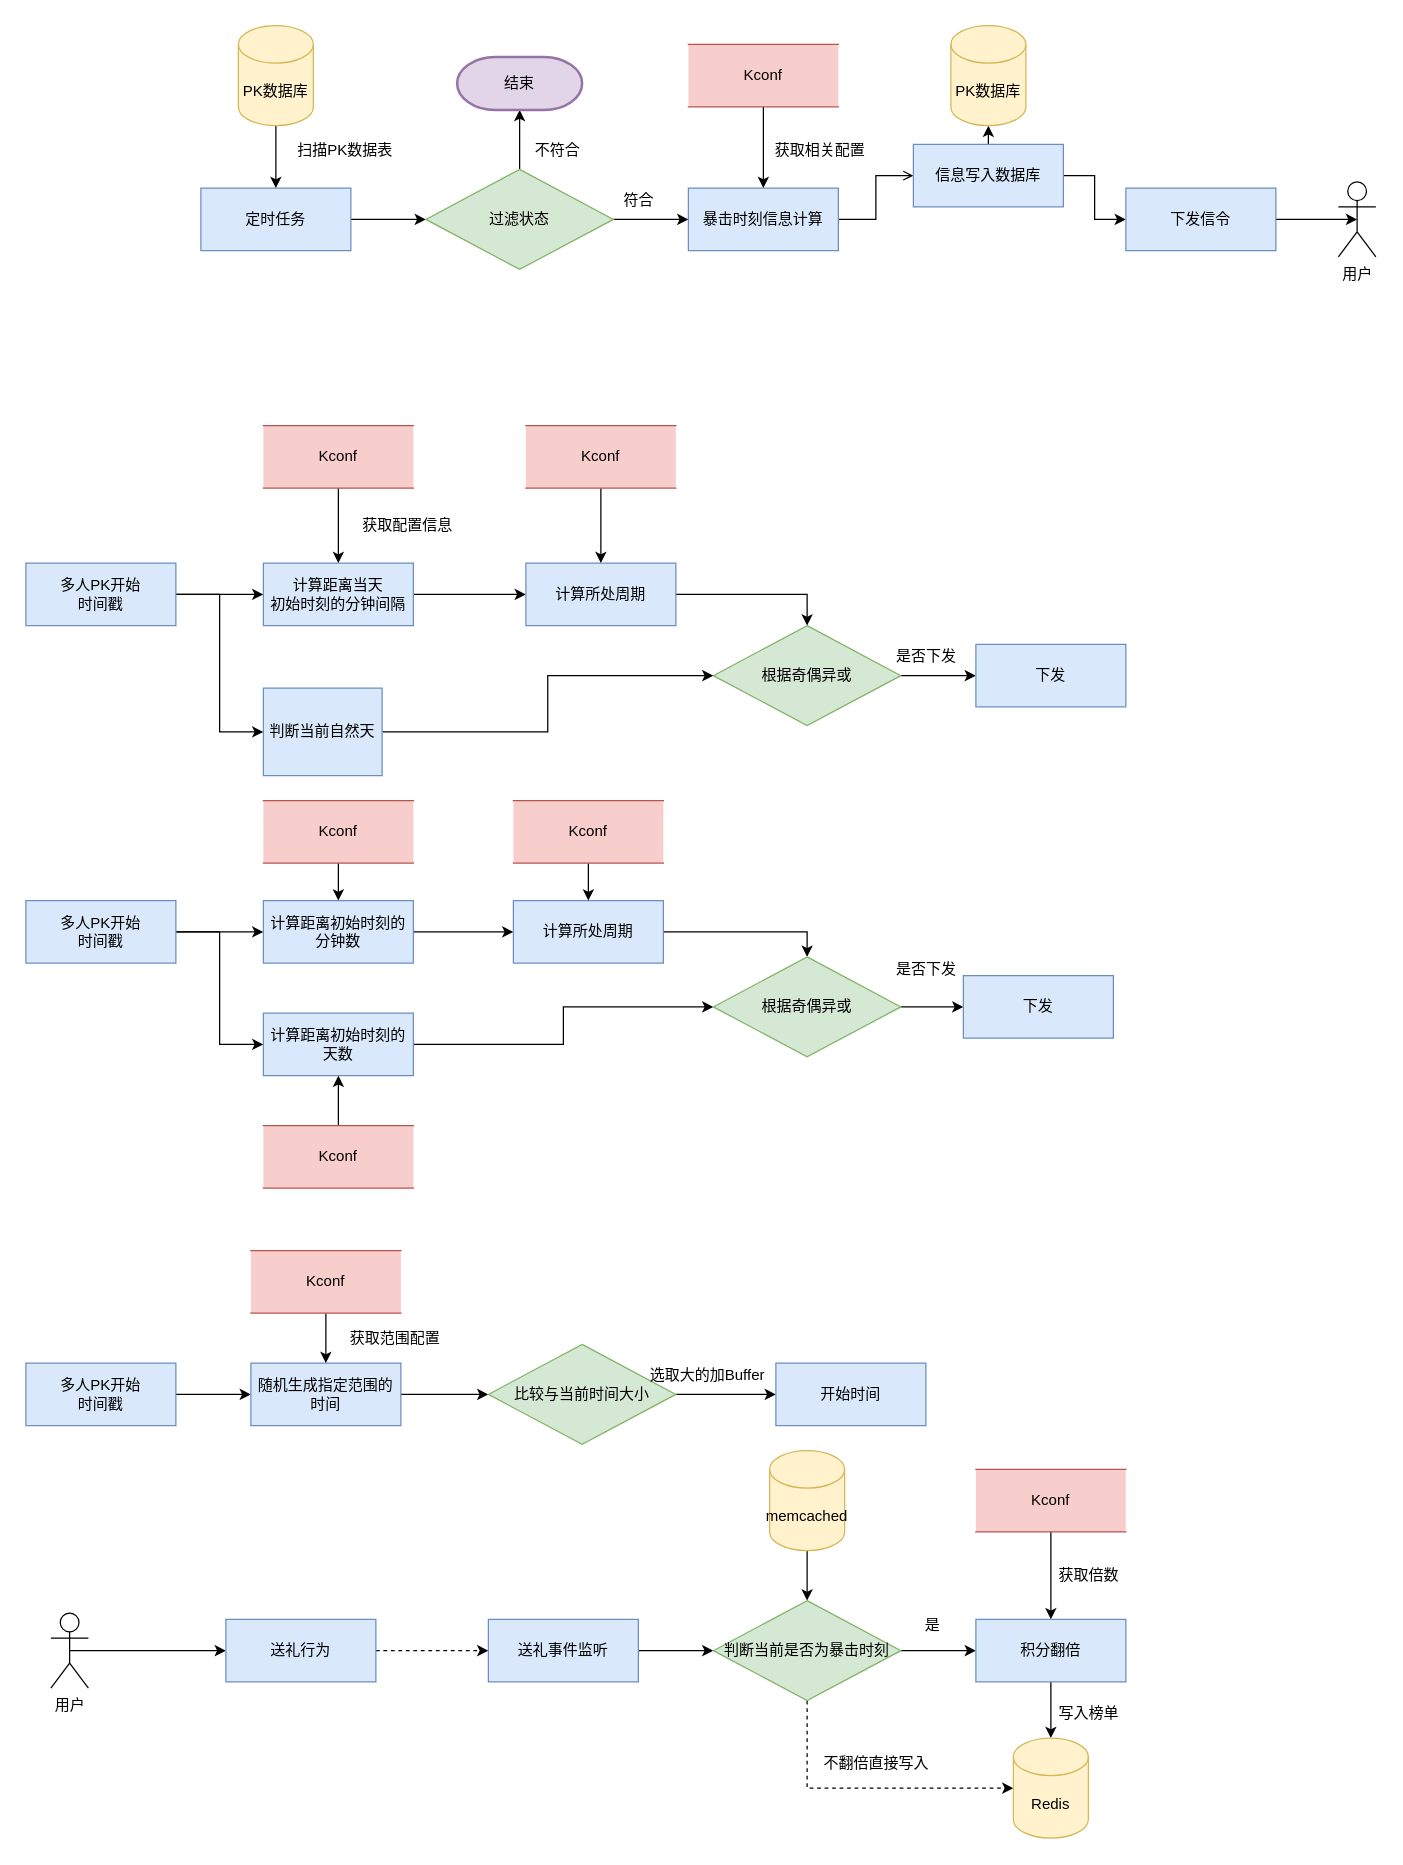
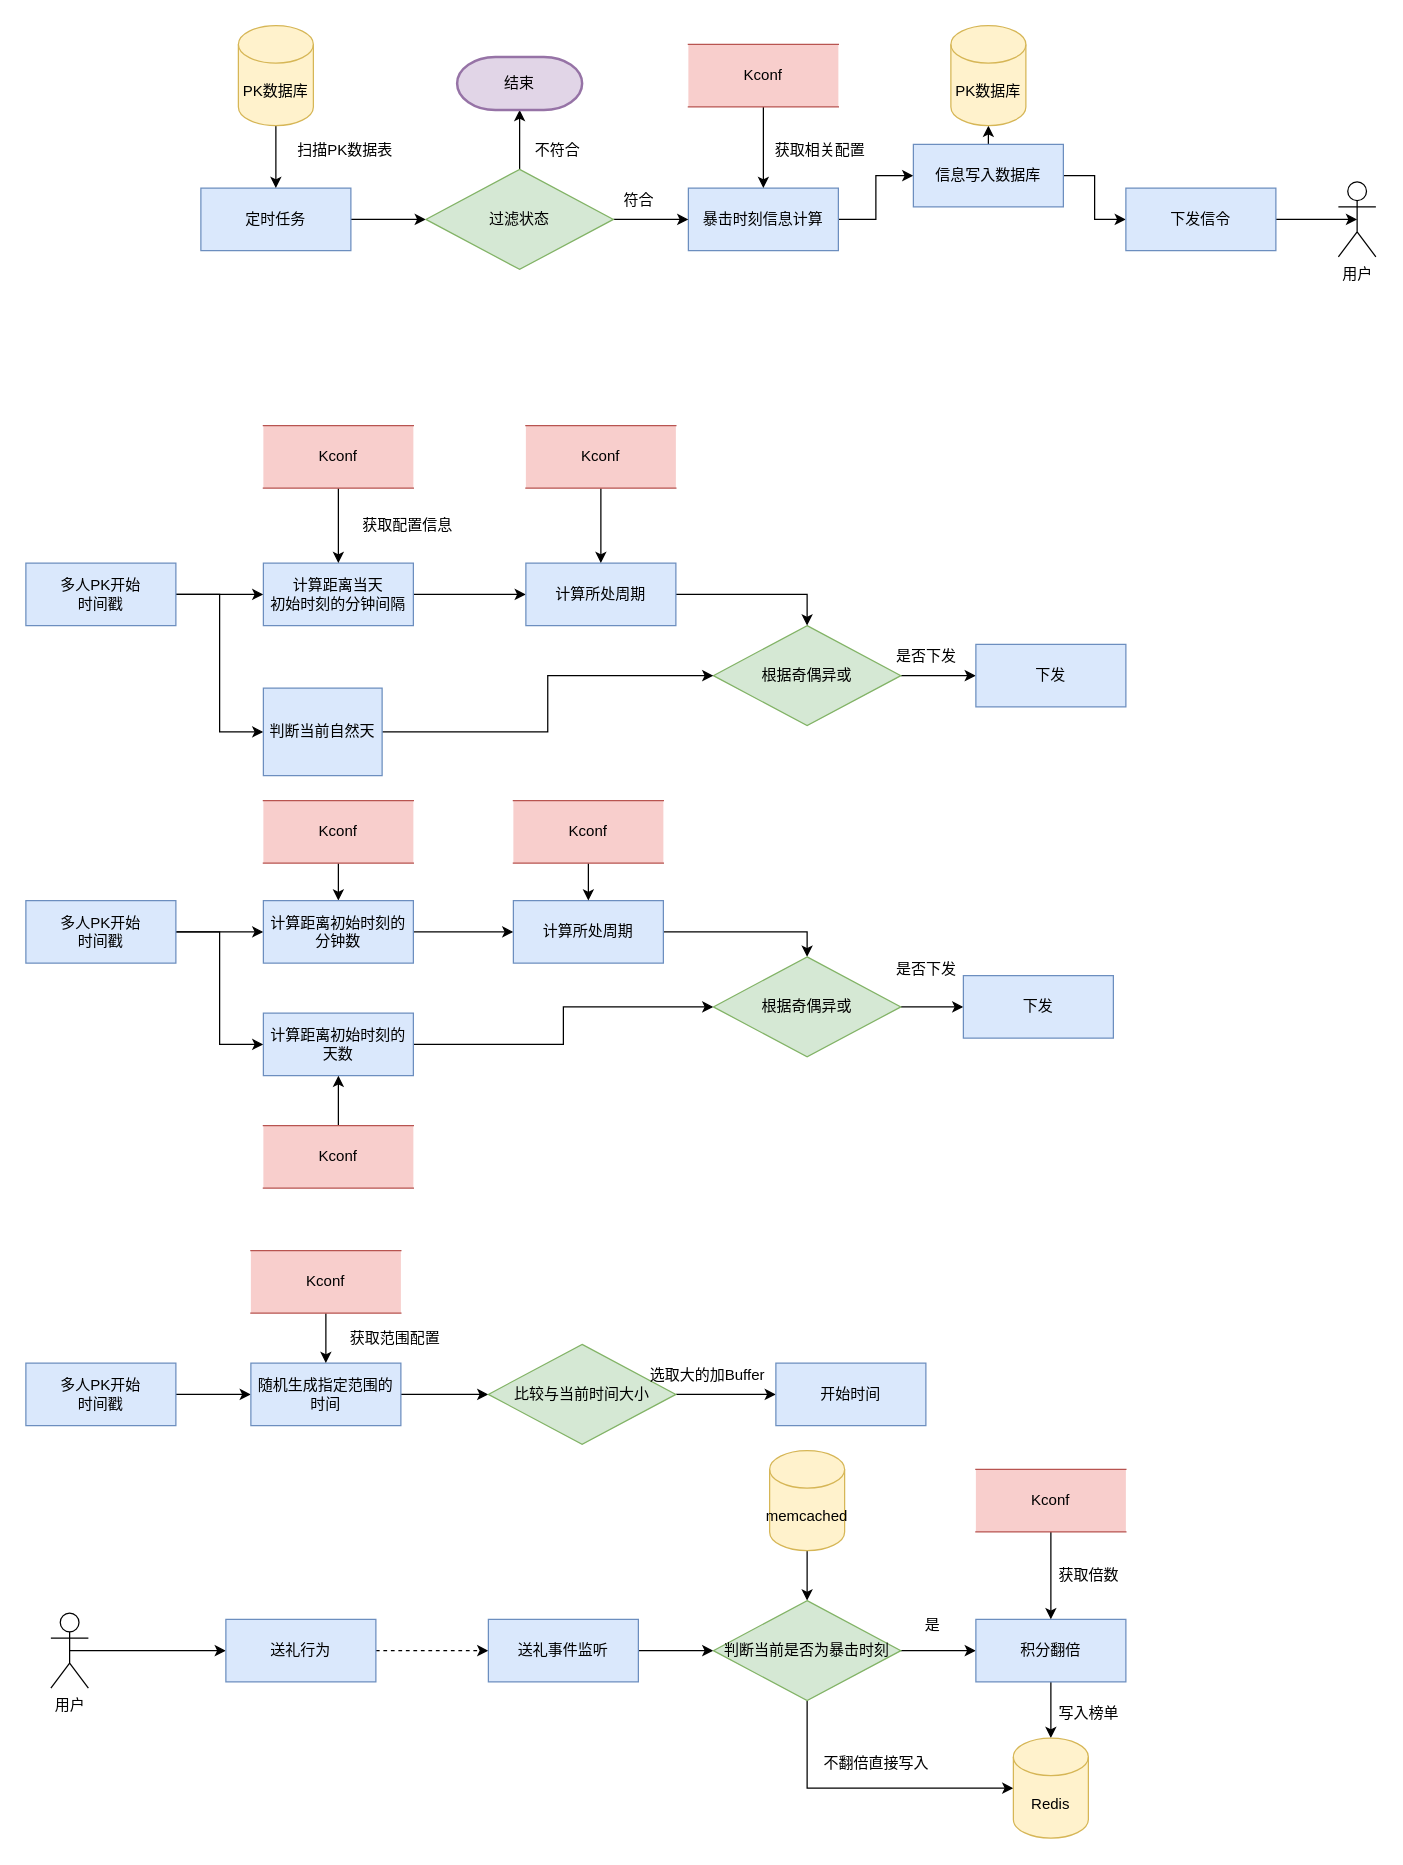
edge "暴击时刻信息计算" -> "信息写入数据库": arrowhead open -> classic
edge "判断当前是否为暴击时刻" -> "Redis": style dashed -> solid
